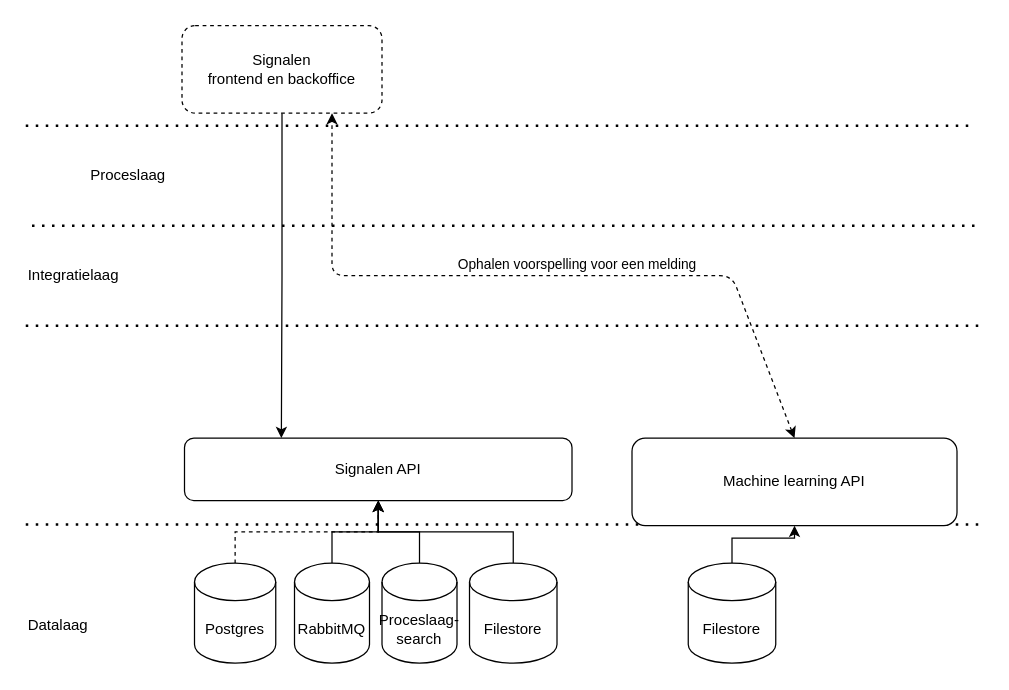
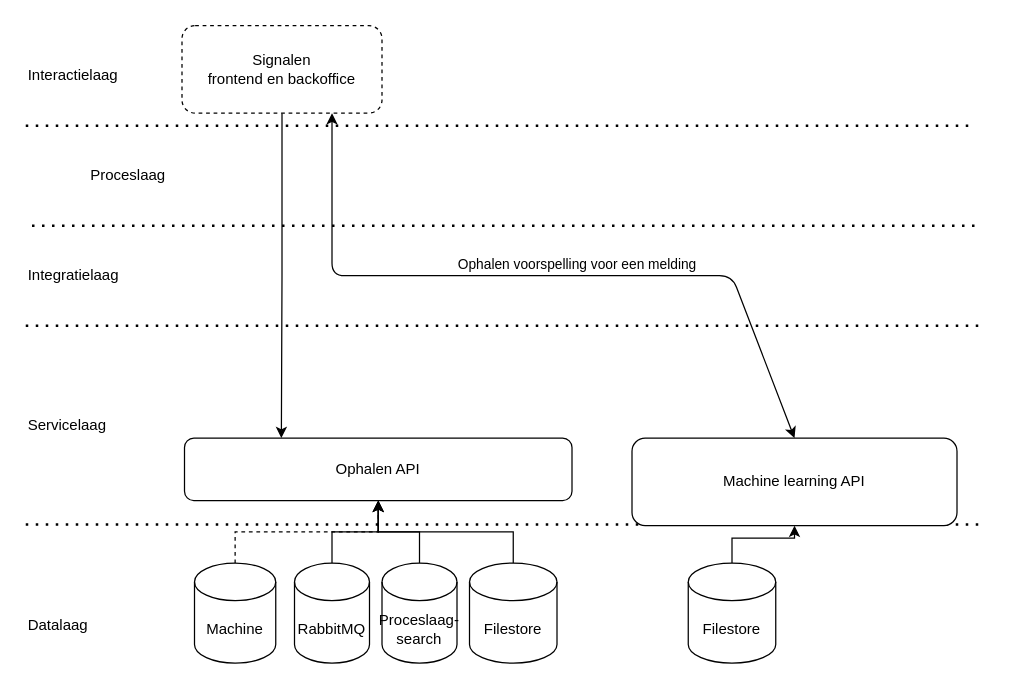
node "Interactielaag": added
edge "Signalen frontend en backoffice" -- "Machine learning API": style dashed -> solid
node "Servicelaag": added
node "Signalen API": label "Signalen API" -> "Ophalen API"
node "Postgres": label "Postgres" -> "Machine"
